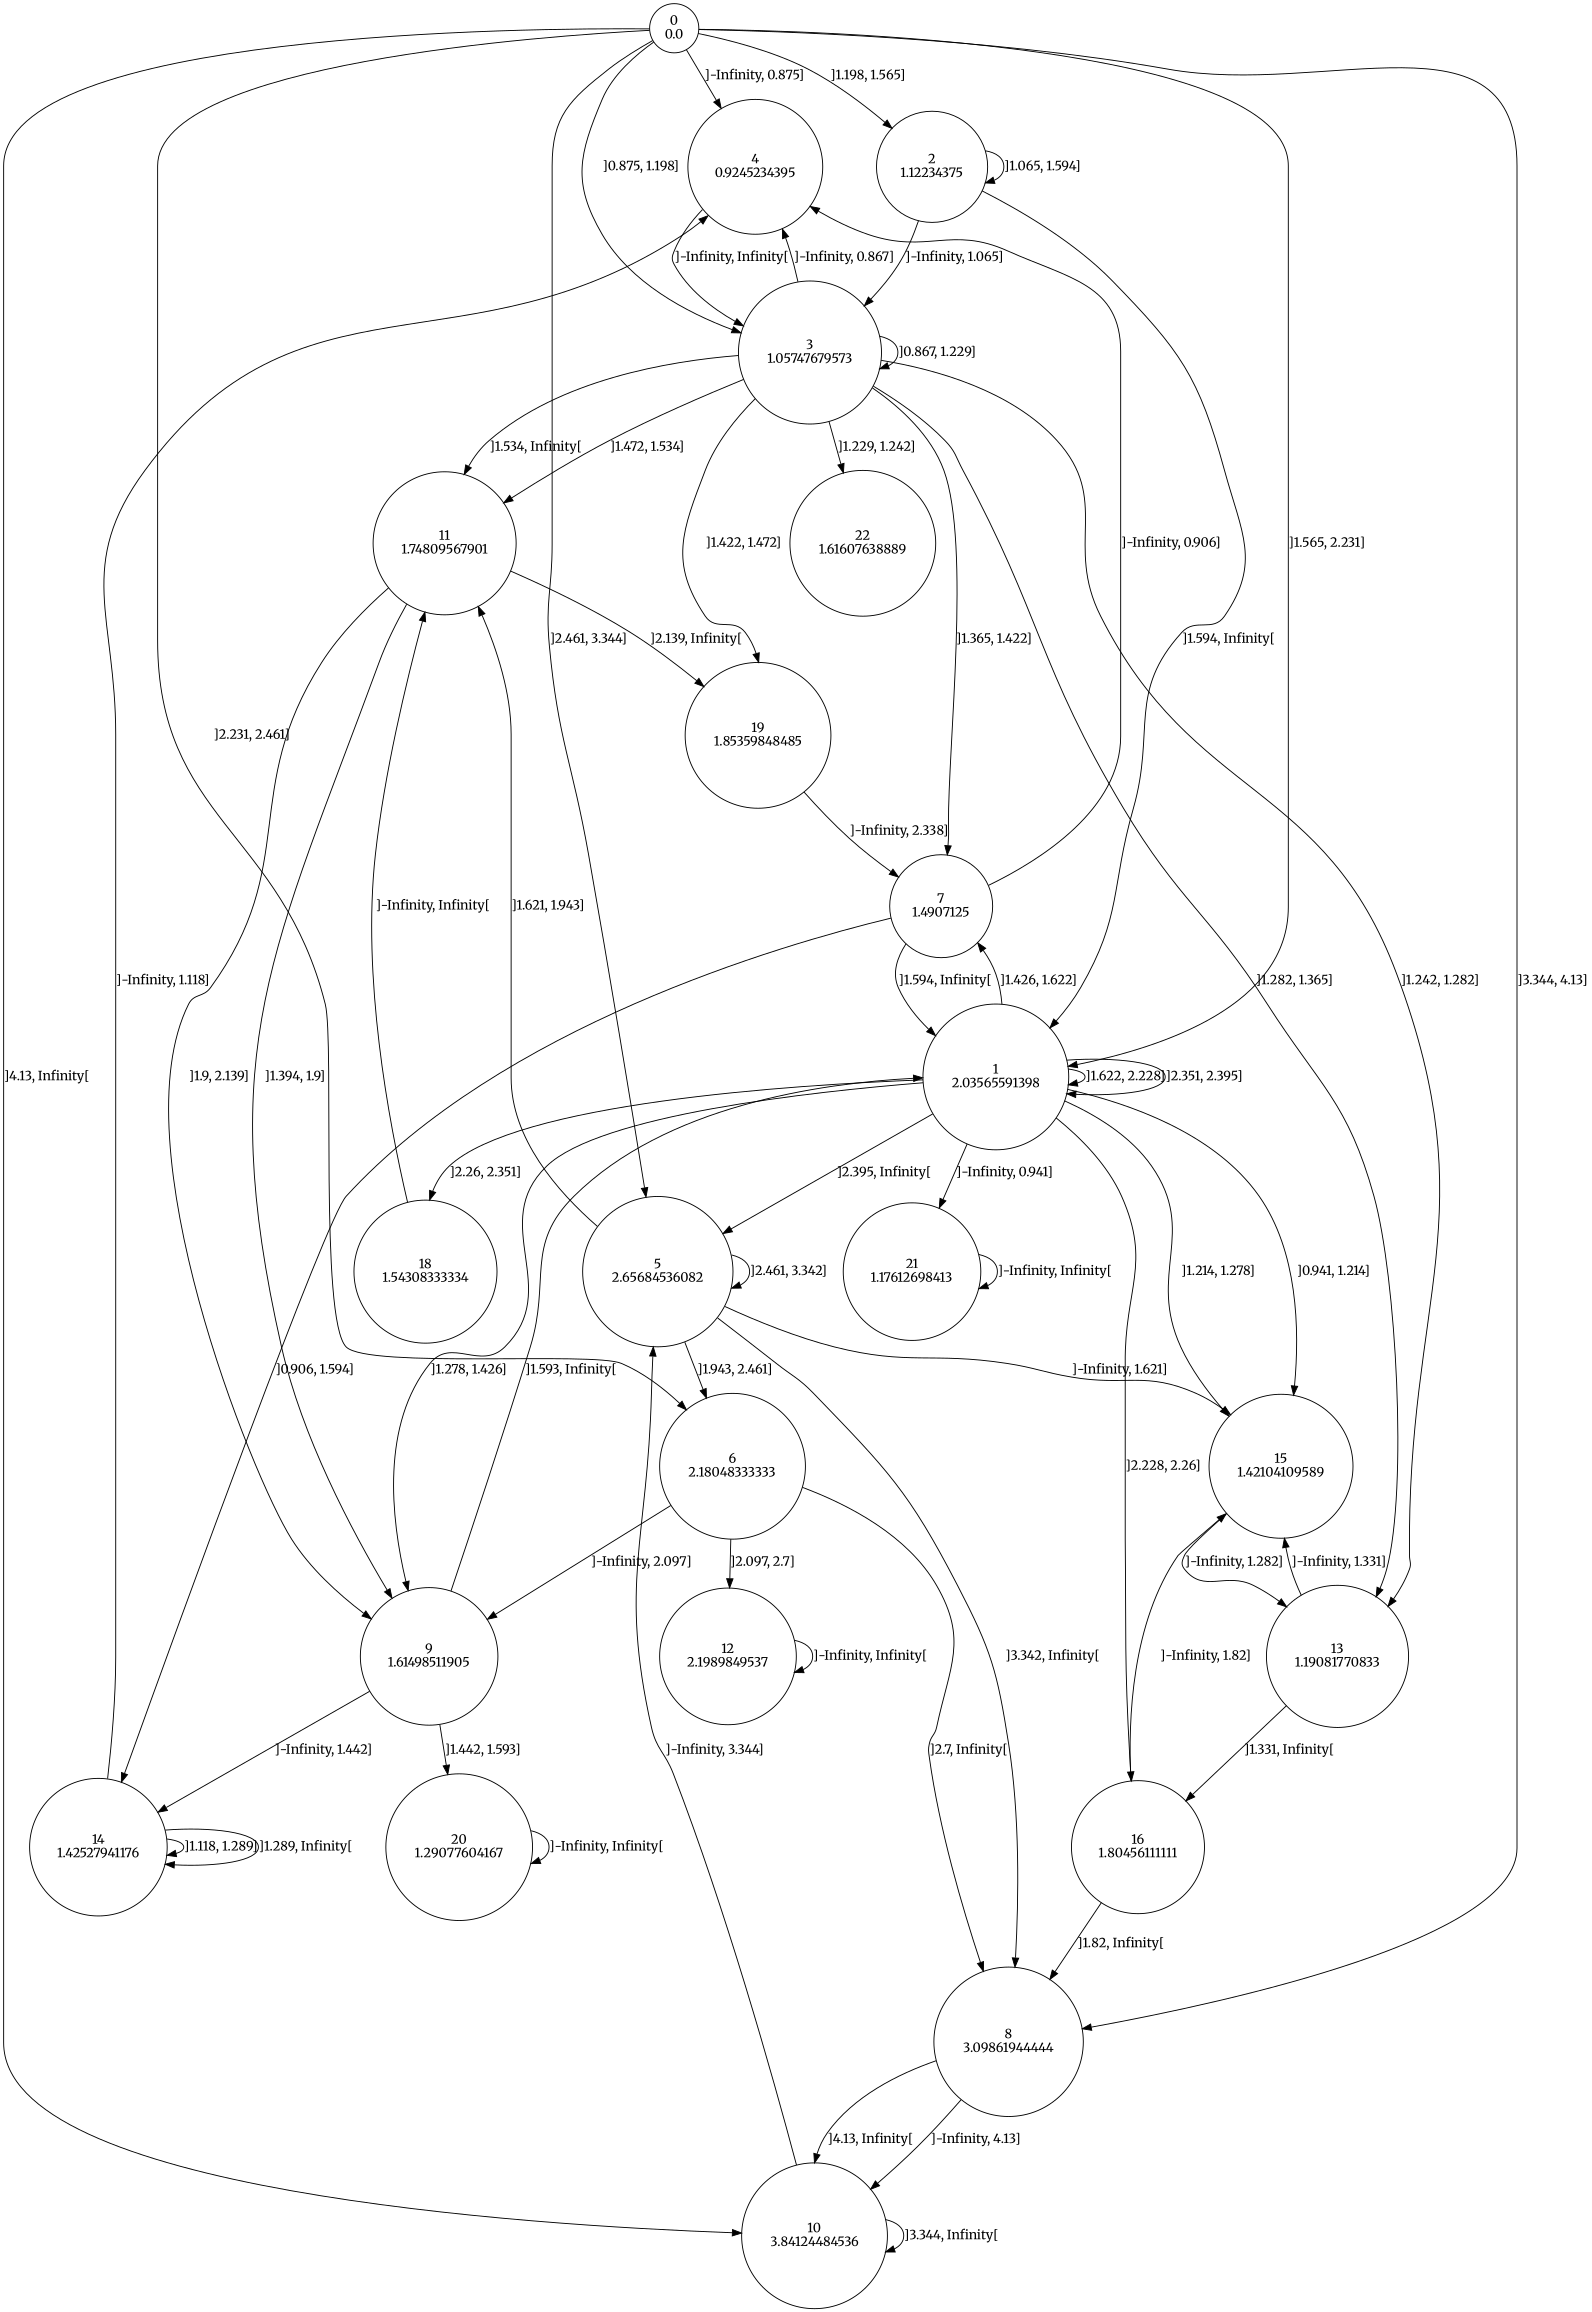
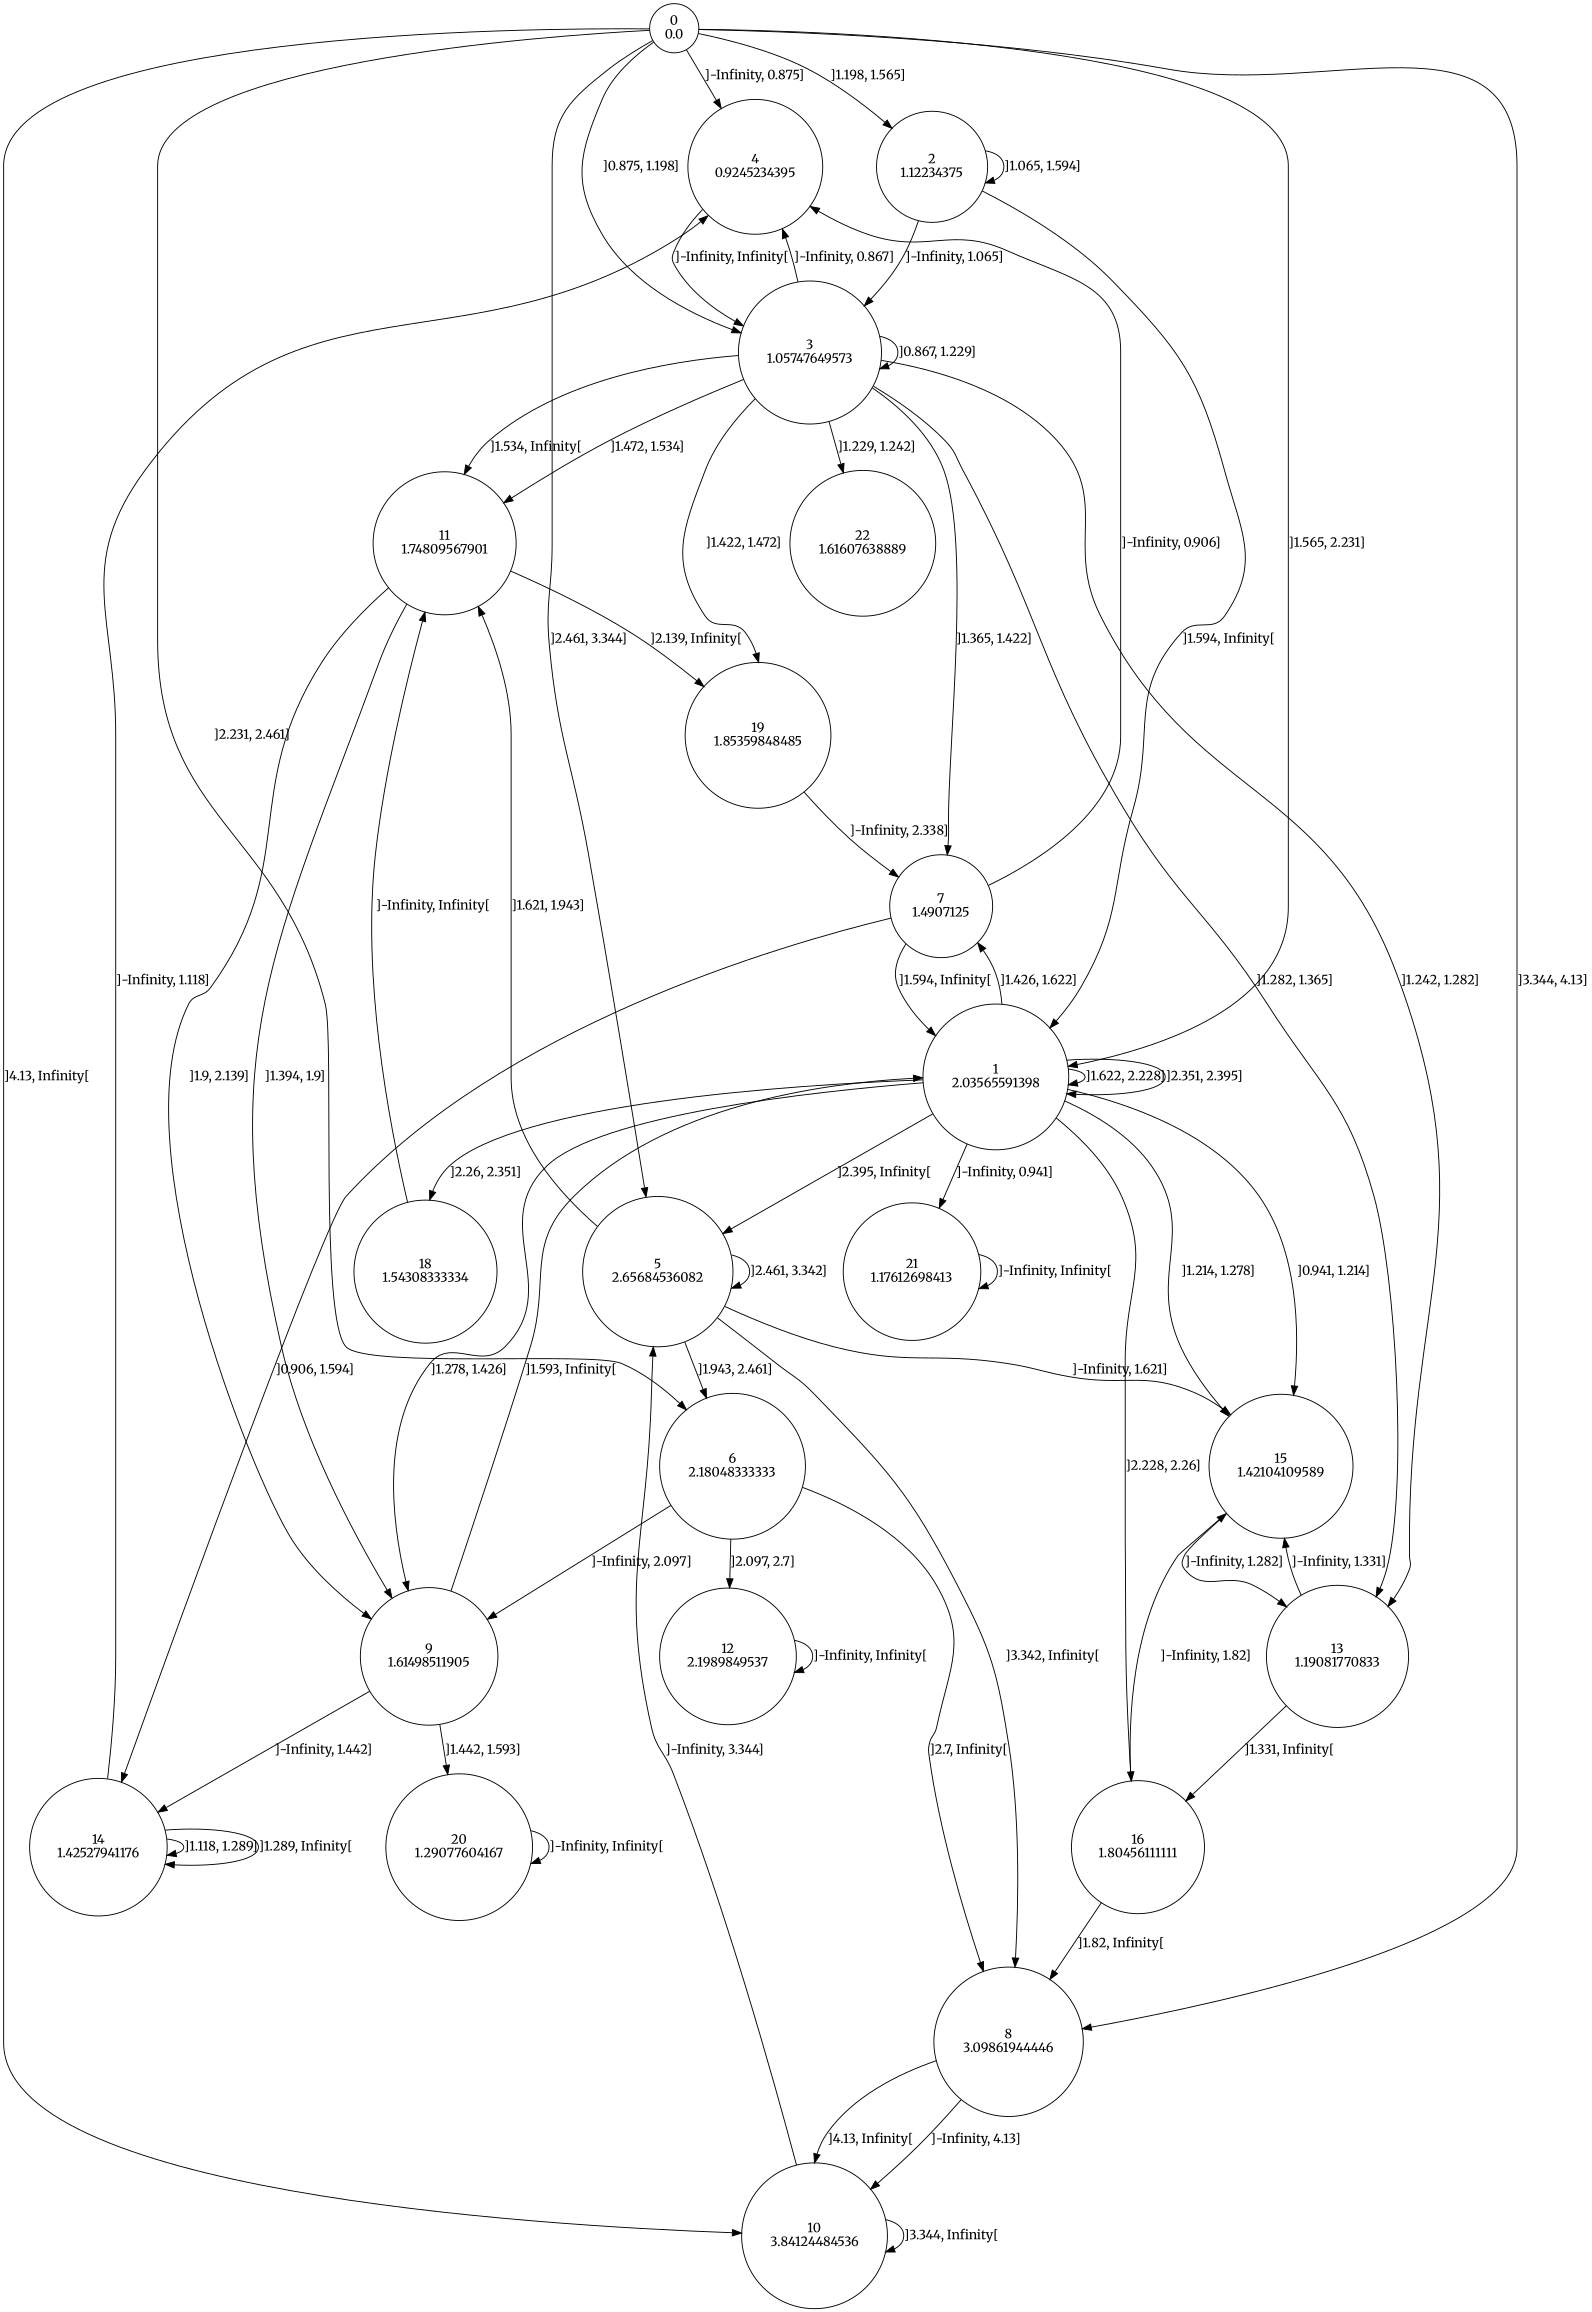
node "3 1.05747679573": label "3 1.05747679573" -> "3 1.05747649573"
node "8 3.09861944444": label "8 3.09861944444" -> "8 3.09861944446"
